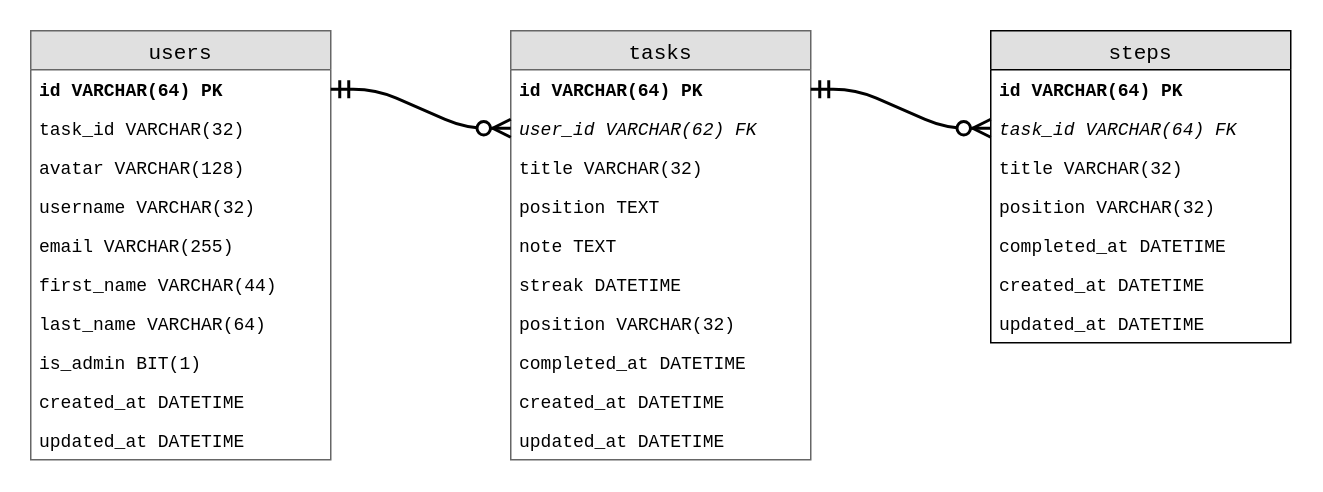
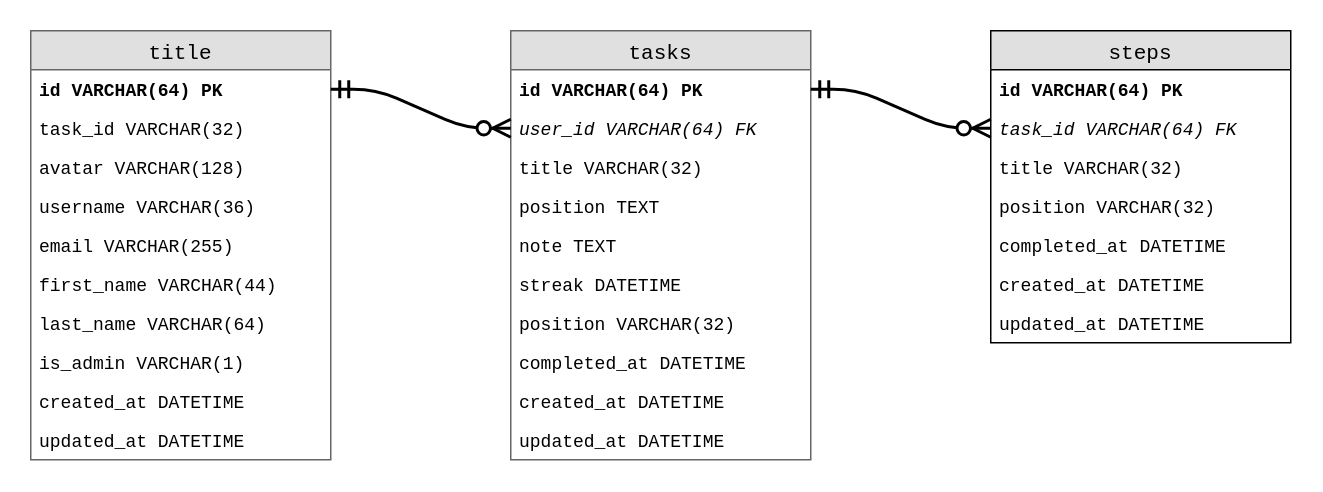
node "users": label "users" -> "title"
node "user_id VARCHAR(62) FK": label "user_id VARCHAR(62) FK" -> "user_id VARCHAR(64) FK"
node "username VARCHAR(32)": label "username VARCHAR(32)" -> "username VARCHAR(36)"
node "is_admin BIT(1)": label "is_admin BIT(1)" -> "is_admin VARCHAR(1)"
